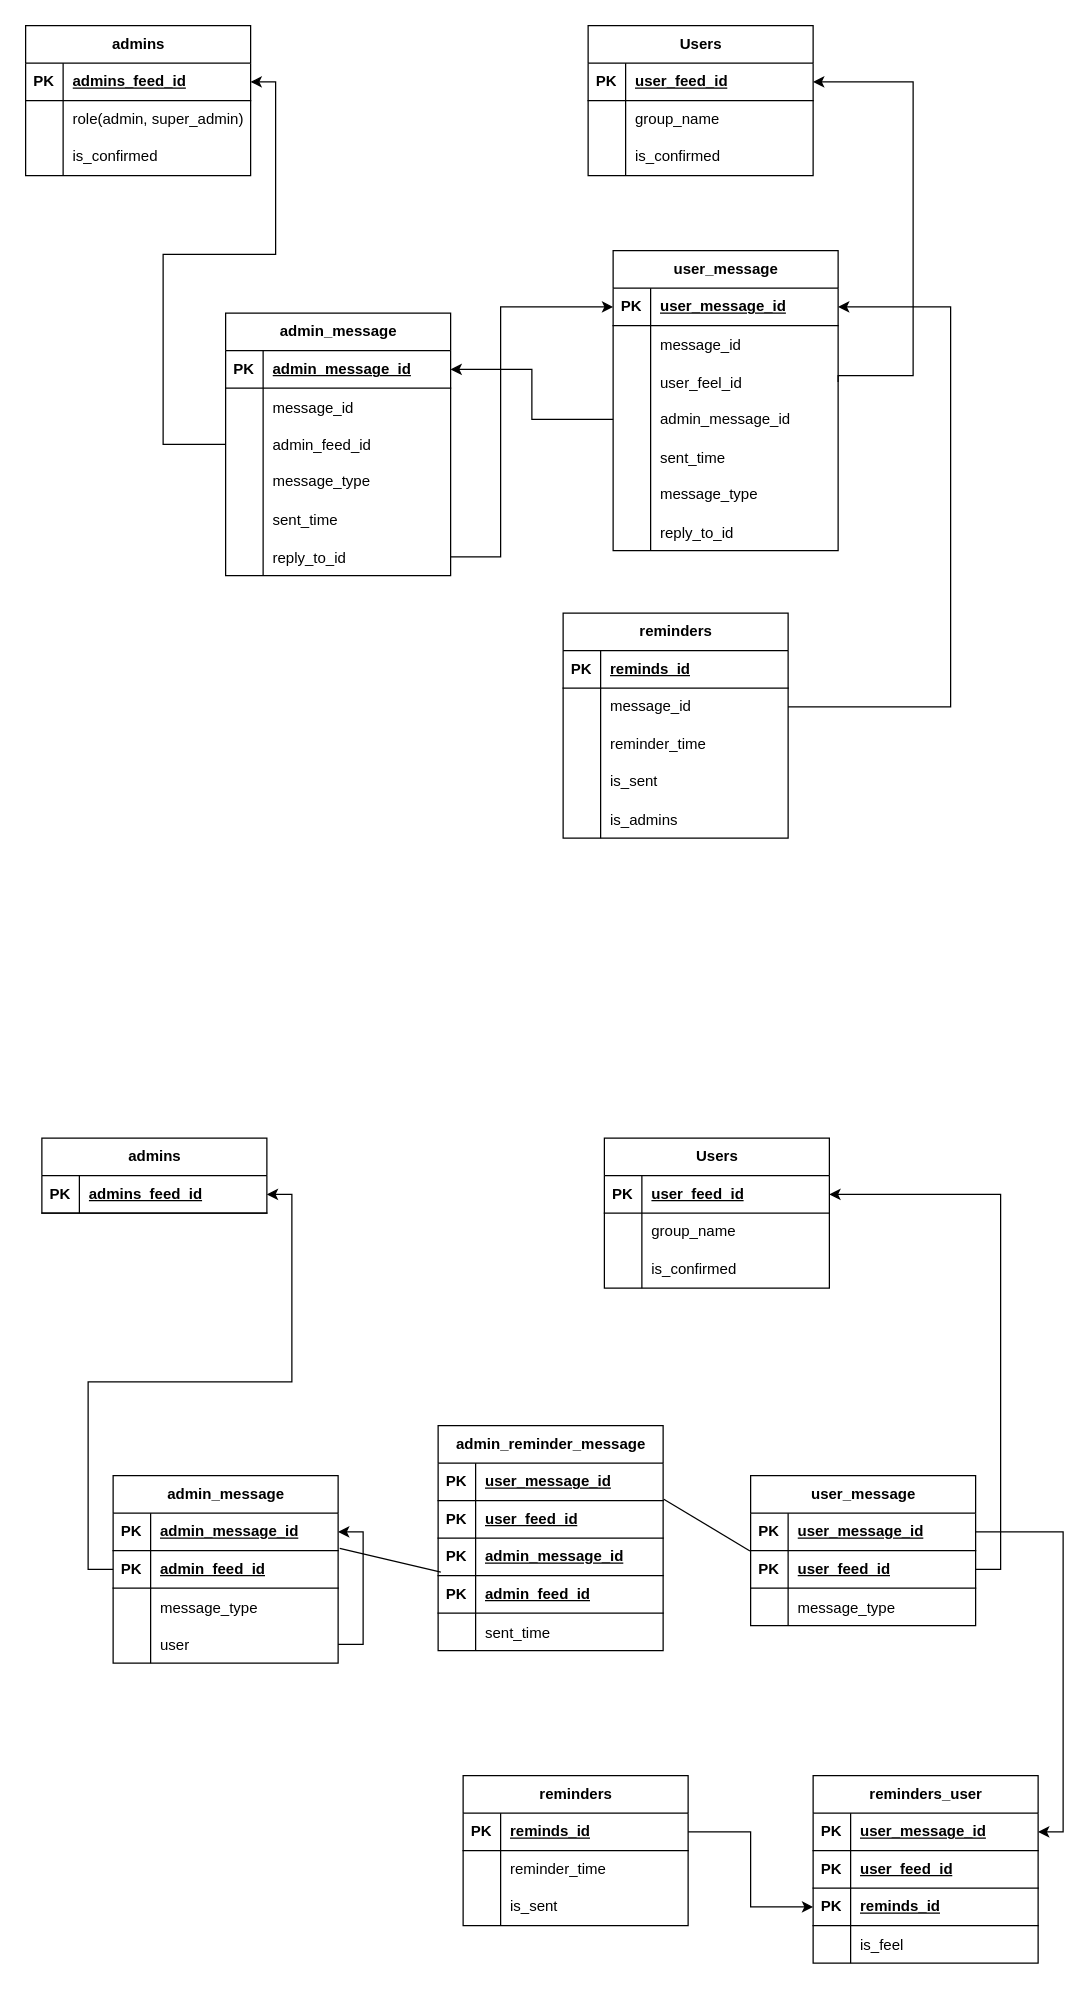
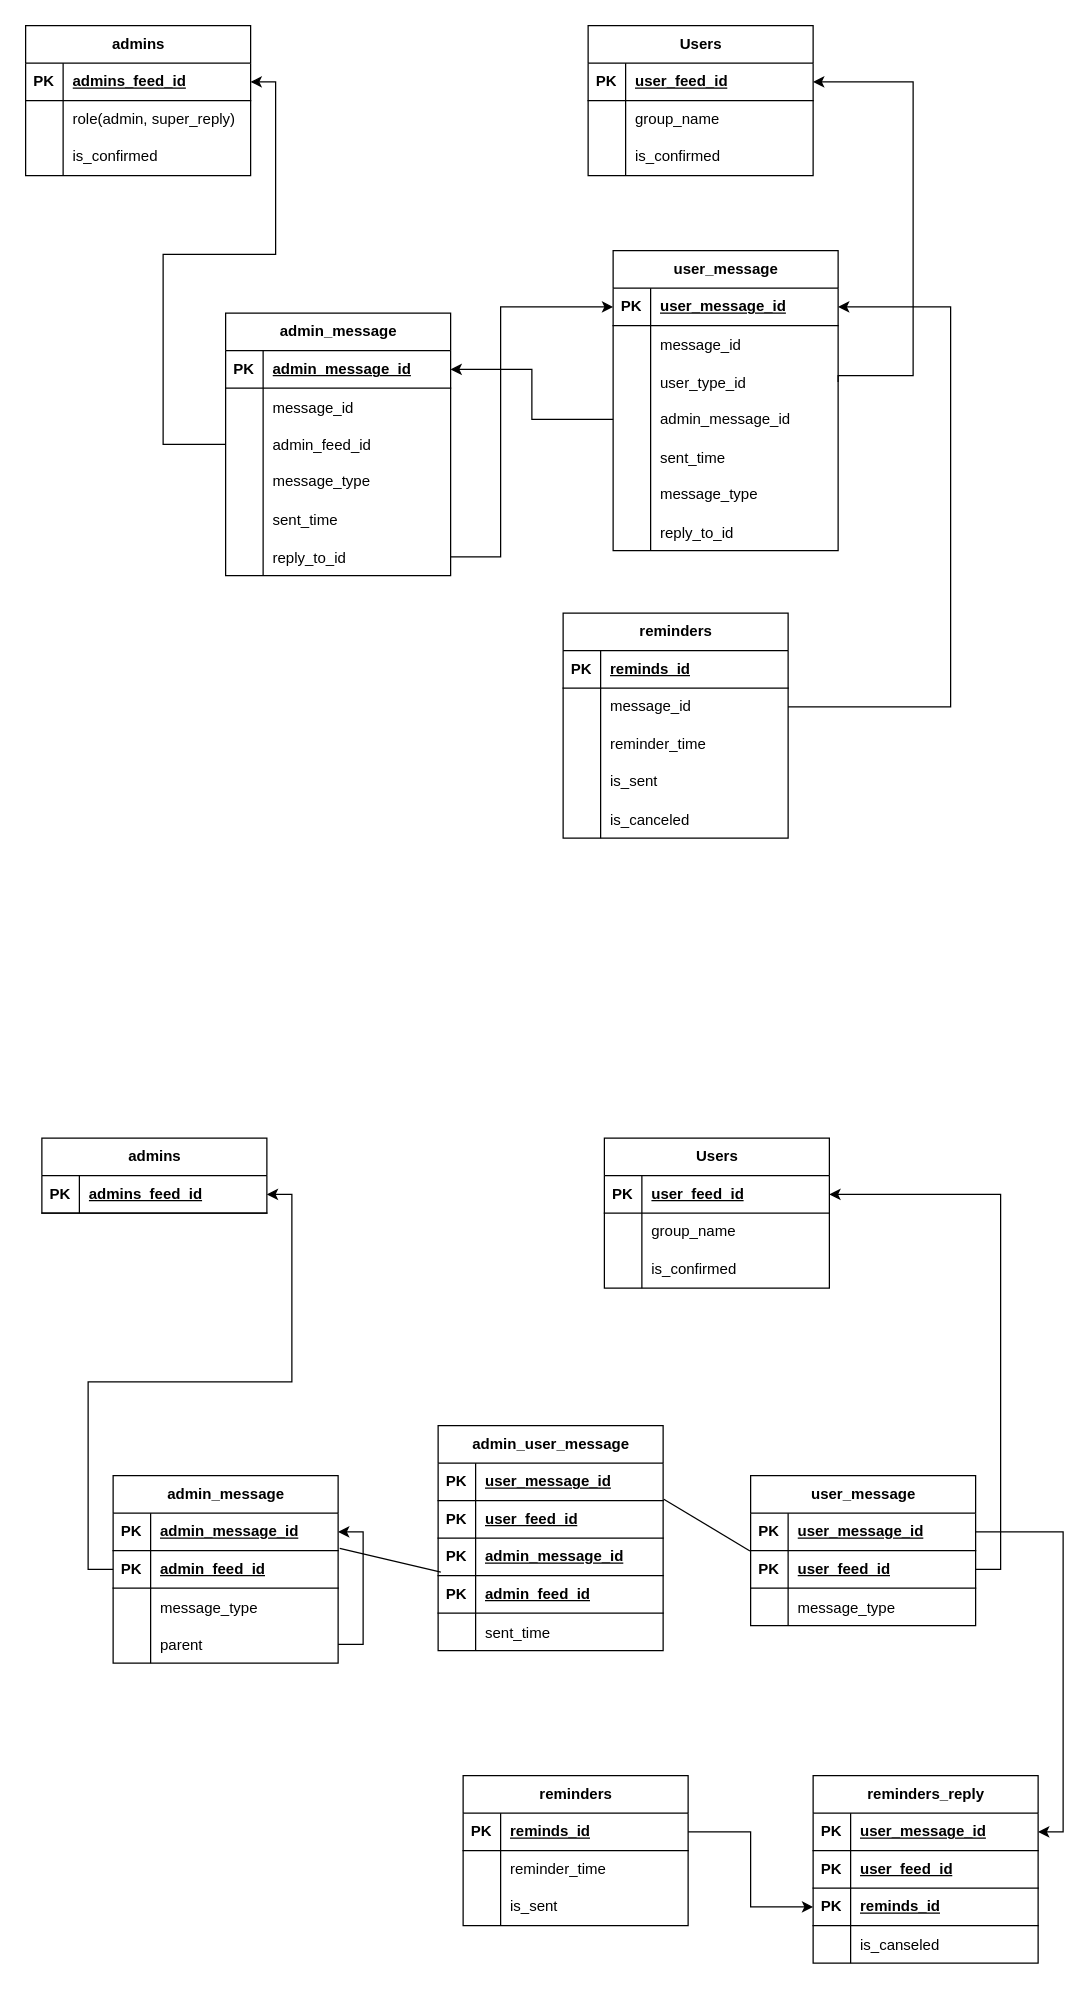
node "role(admin, super_admin)": label "role(admin, super_admin)" -> "role(admin, super_reply)"
node "user_feel_id": label "user_feel_id" -> "user_type_id"
node "is_admins": label "is_admins" -> "is_canceled"
node "admin_reminder_message": label "admin_reminder_message" -> "admin_user_message"
node "user": label "user" -> "parent"
node "reminders_user": label "reminders_user" -> "reminders_reply"
node "is_feel": label "is_feel" -> "is_canseled"
